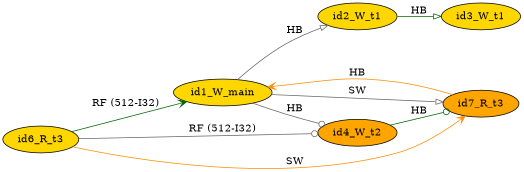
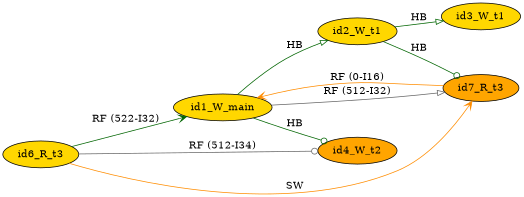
edge "id1_W_main" -> "id2_W_t1": color gray40 -> darkgreen
edge "id7_R_t3" -> "id1_W_main": label "HB" -> "RF (0-I16)"
edge "id1_W_main" -> "id7_R_t3": label "SW" -> "RF (512-I32)"
edge "id6_R_t3" -> "id1_W_main": label "RF (512-I32)" -> "RF (522-I32)"
edge "id1_W_main" -> "id4_W_t2": color gray40 -> darkgreen
edge "id4_W_t2" -> "id7_R_t3": now "id2_W_t1" -> "id7_R_t3"
edge "id6_R_t3" -> "id4_W_t2": label "RF (512-I32)" -> "RF (512-I34)"
